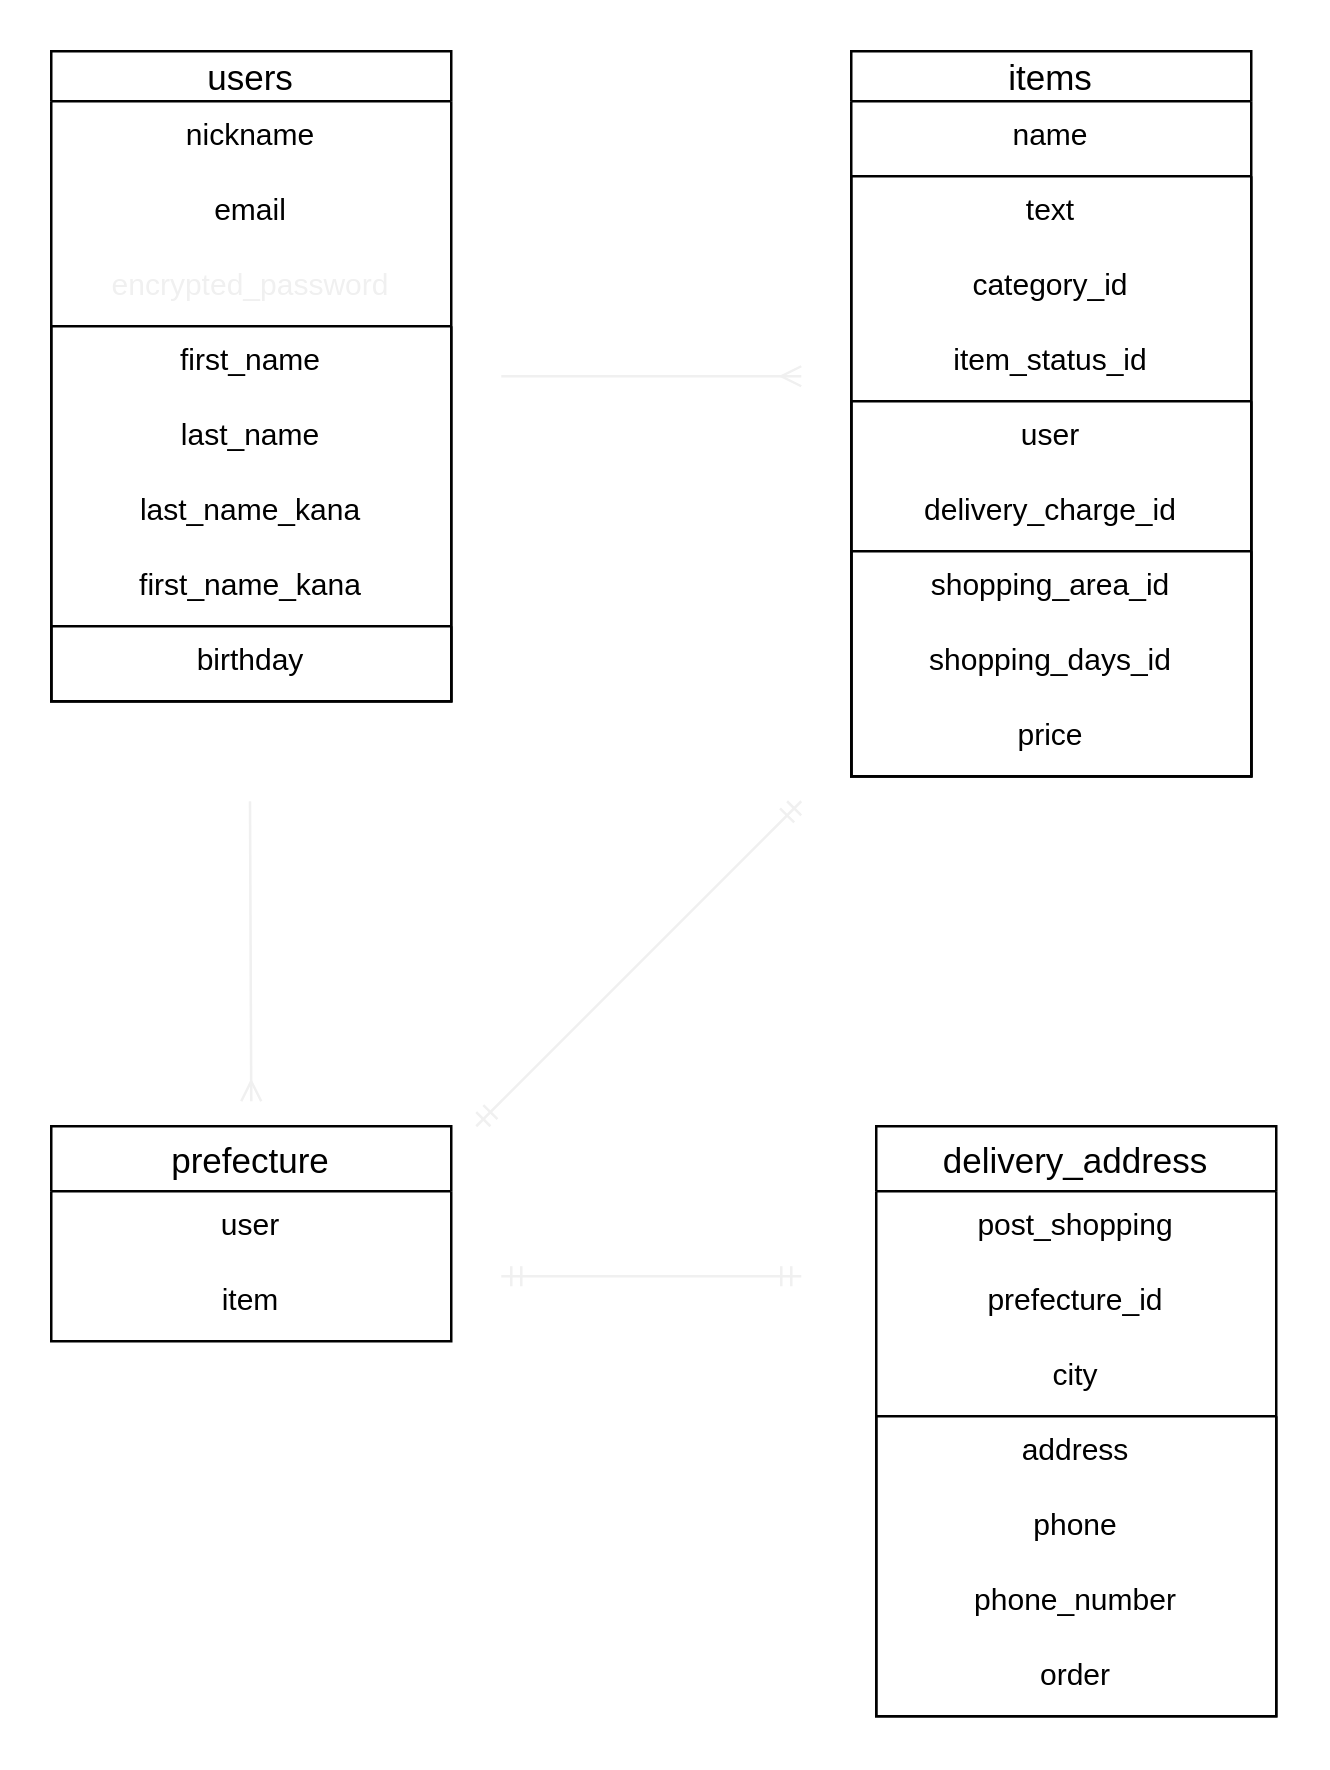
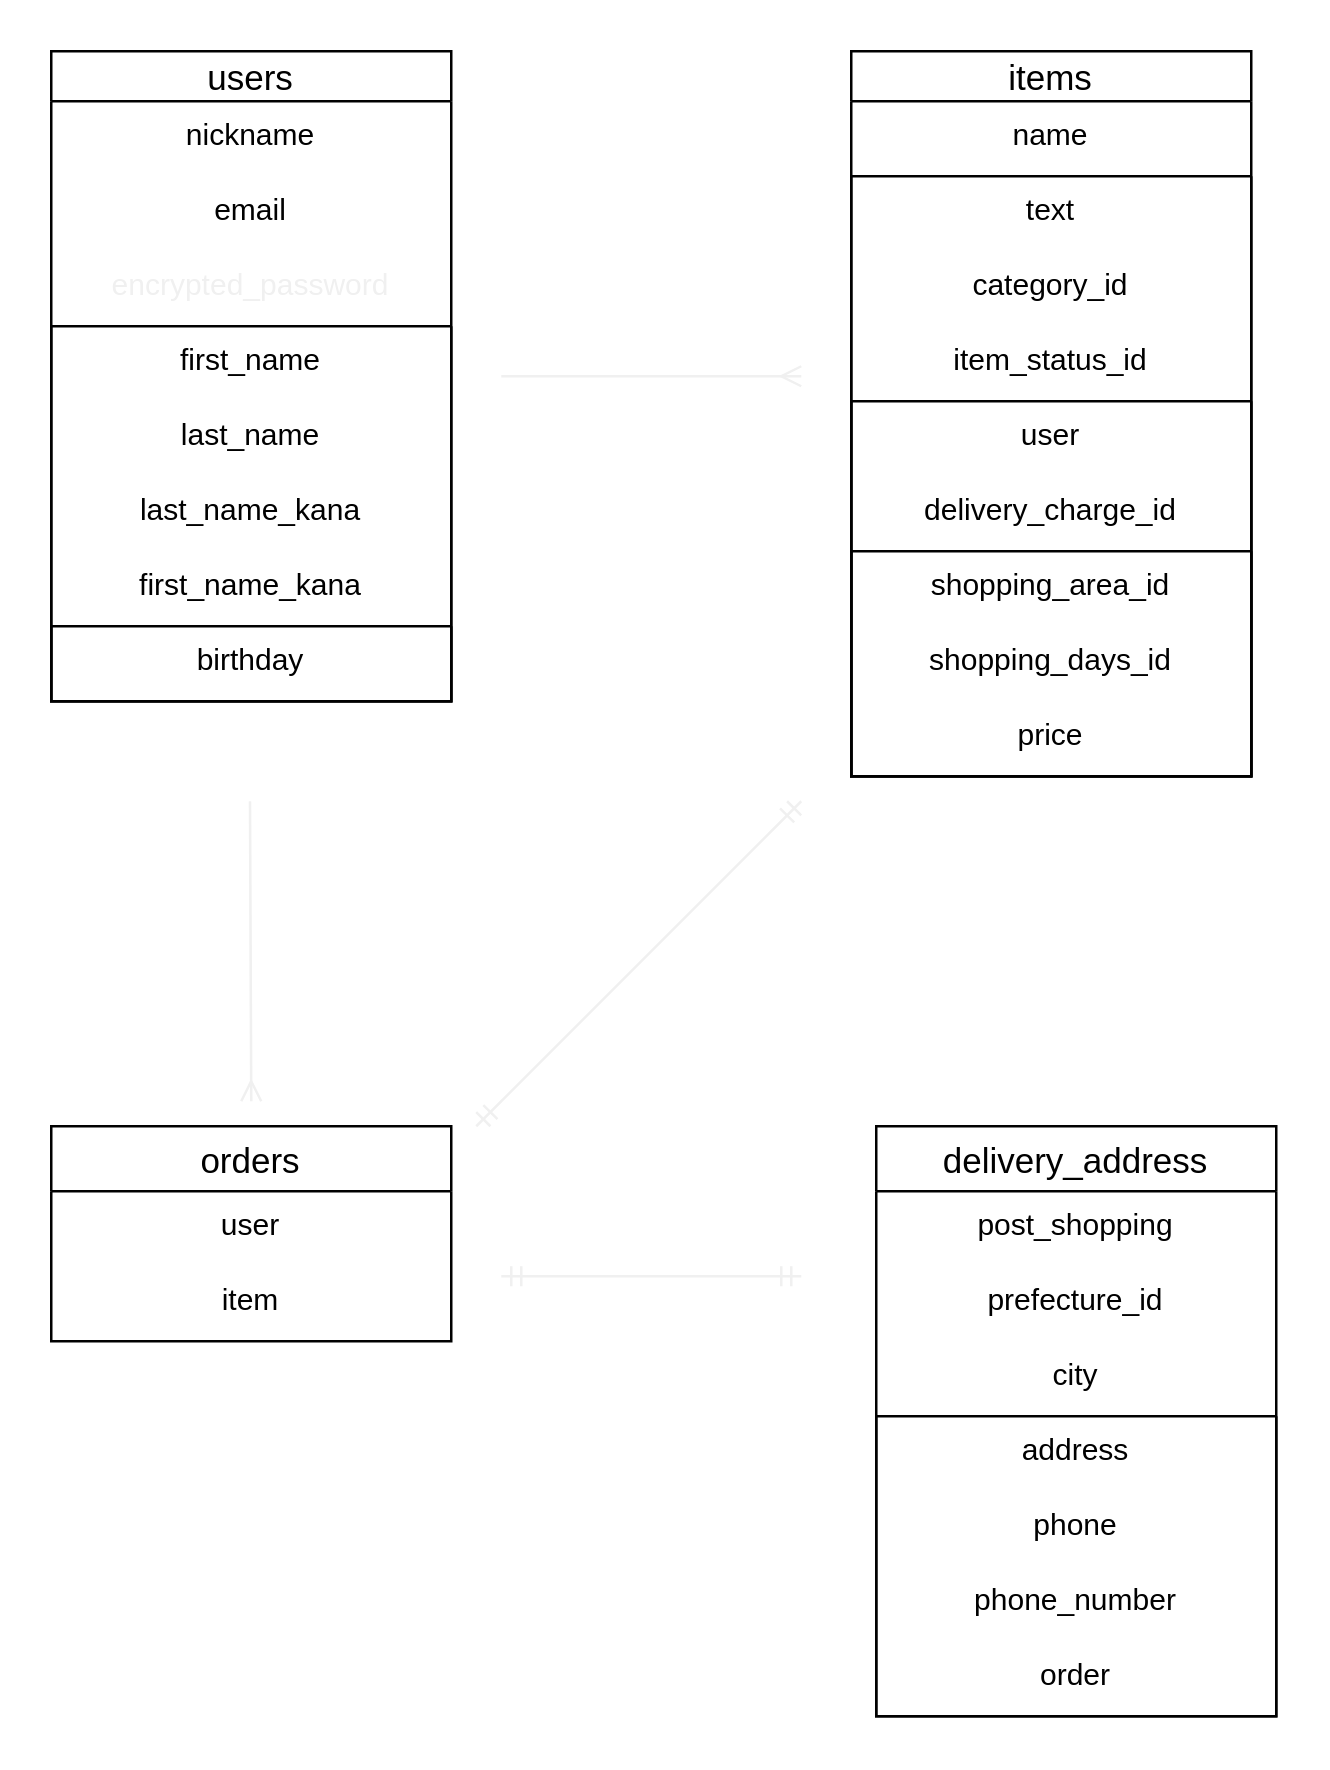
node "prefecture": label "prefecture" -> "orders"
